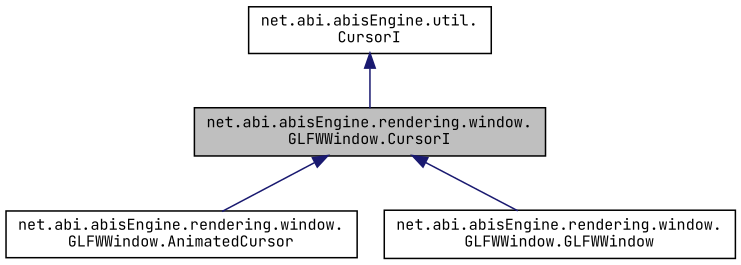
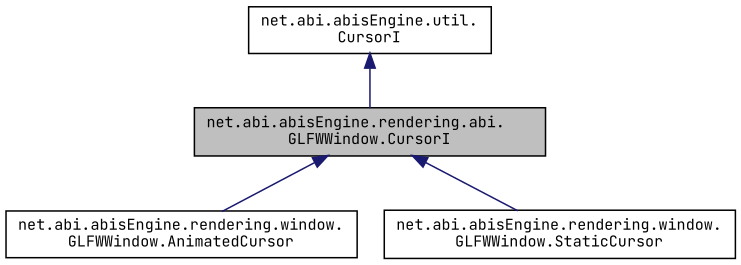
node "net.abi.abisEngine.rendering.window. GLFWWindow.CursorI": label "net.abi.abisEngine.rendering.window. GLFWWindow.CursorI" -> "net.abi.abisEngine.rendering.abi. GLFWWindow.CursorI"
node "net.abi.abisEngine.rendering.window. GLFWWindow.GLFWWindow": label "net.abi.abisEngine.rendering.window. GLFWWindow.GLFWWindow" -> "net.abi.abisEngine.rendering.window. GLFWWindow.StaticCursor"
